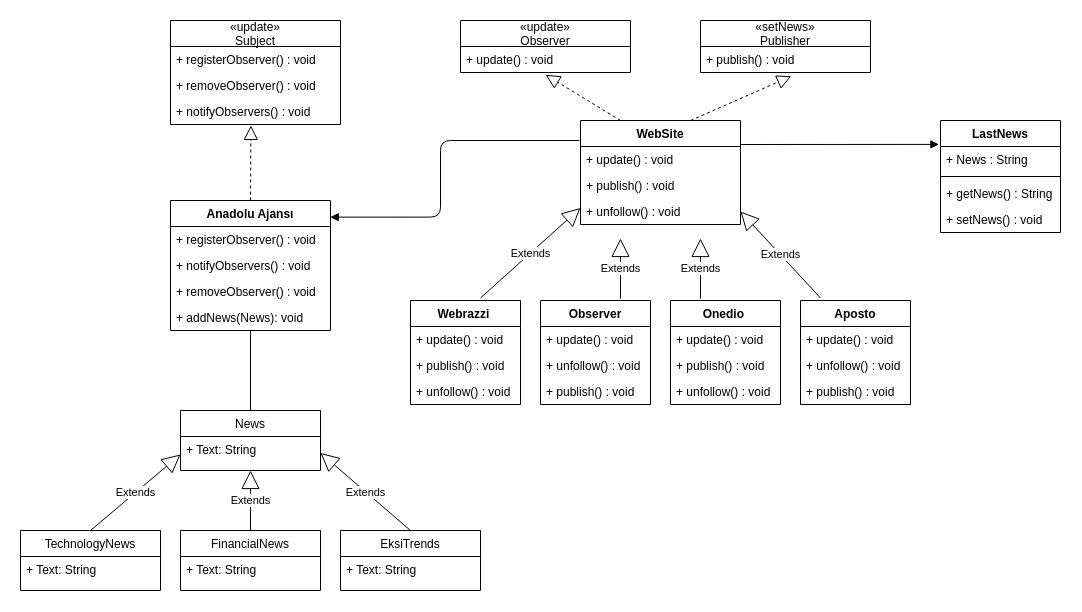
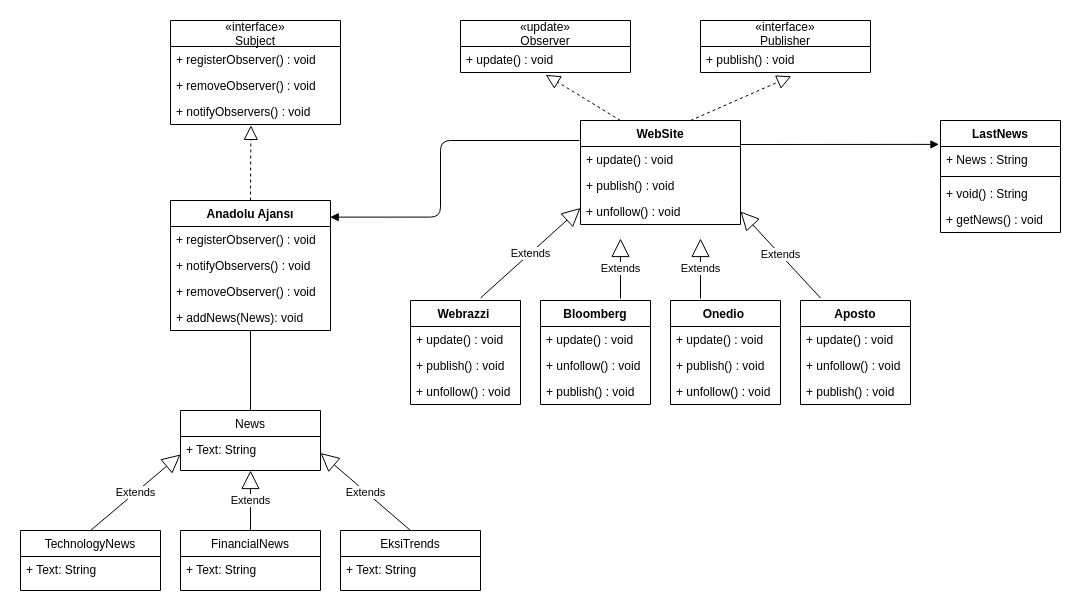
node "«update» Subject": label "«update» Subject" -> "«interface» Subject"
node "«setNews» Publisher": label "«setNews» Publisher" -> "«interface» Publisher"
node "+ getNews() : String": label "+ getNews() : String" -> "+ void() : String"
node "+ setNews() : void": label "+ setNews() : void" -> "+ getNews() : void"
node "Observer": label "Observer" -> "Bloomberg"
